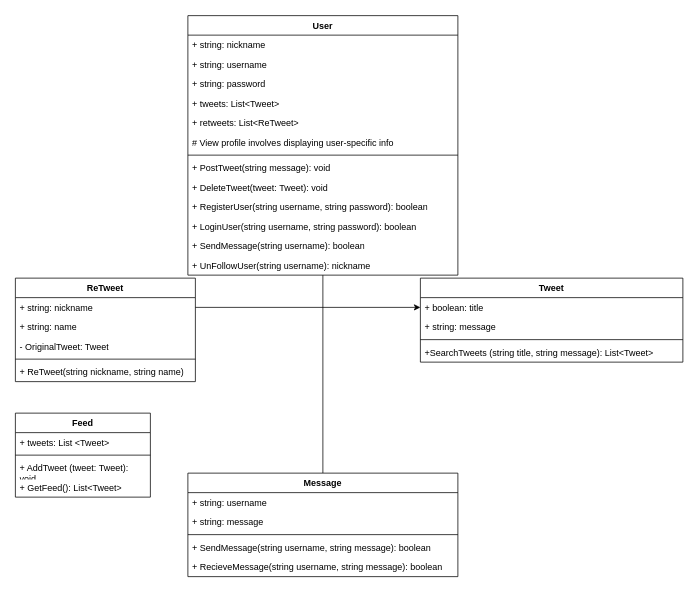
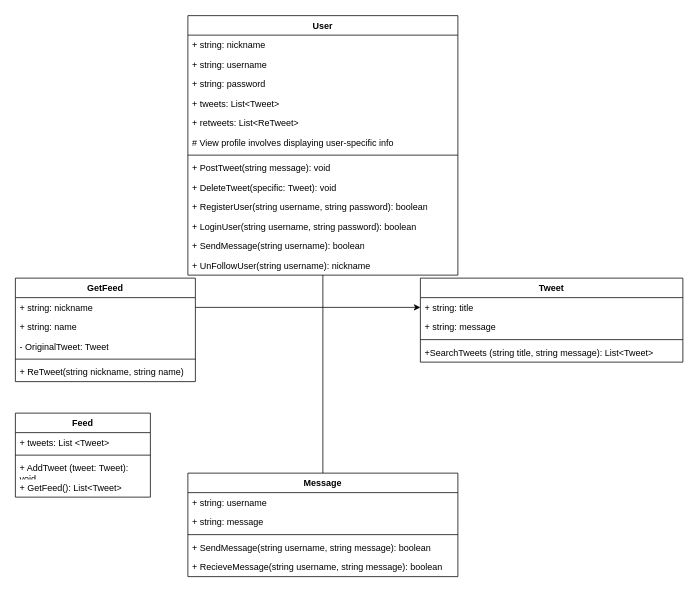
node "+ DeleteTweet(tweet: Tweet): void": label "+ DeleteTweet(tweet: Tweet): void" -> "+ DeleteTweet(specific: Tweet): void"
node "ReTweet": label "ReTweet" -> "GetFeed"
node "+ boolean: title": label "+ boolean: title" -> "+ string: title"
